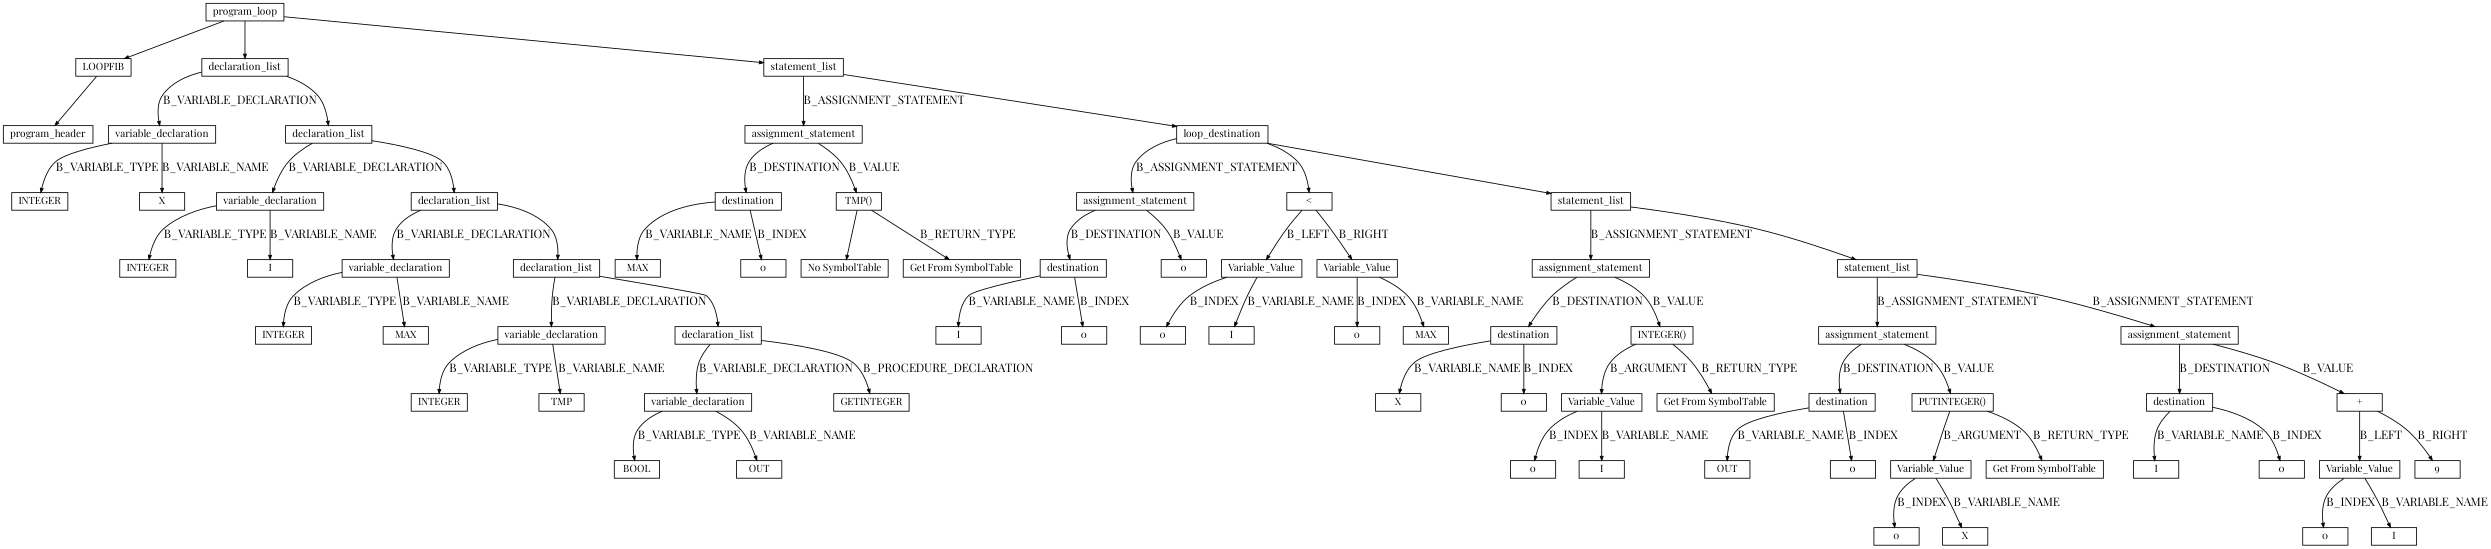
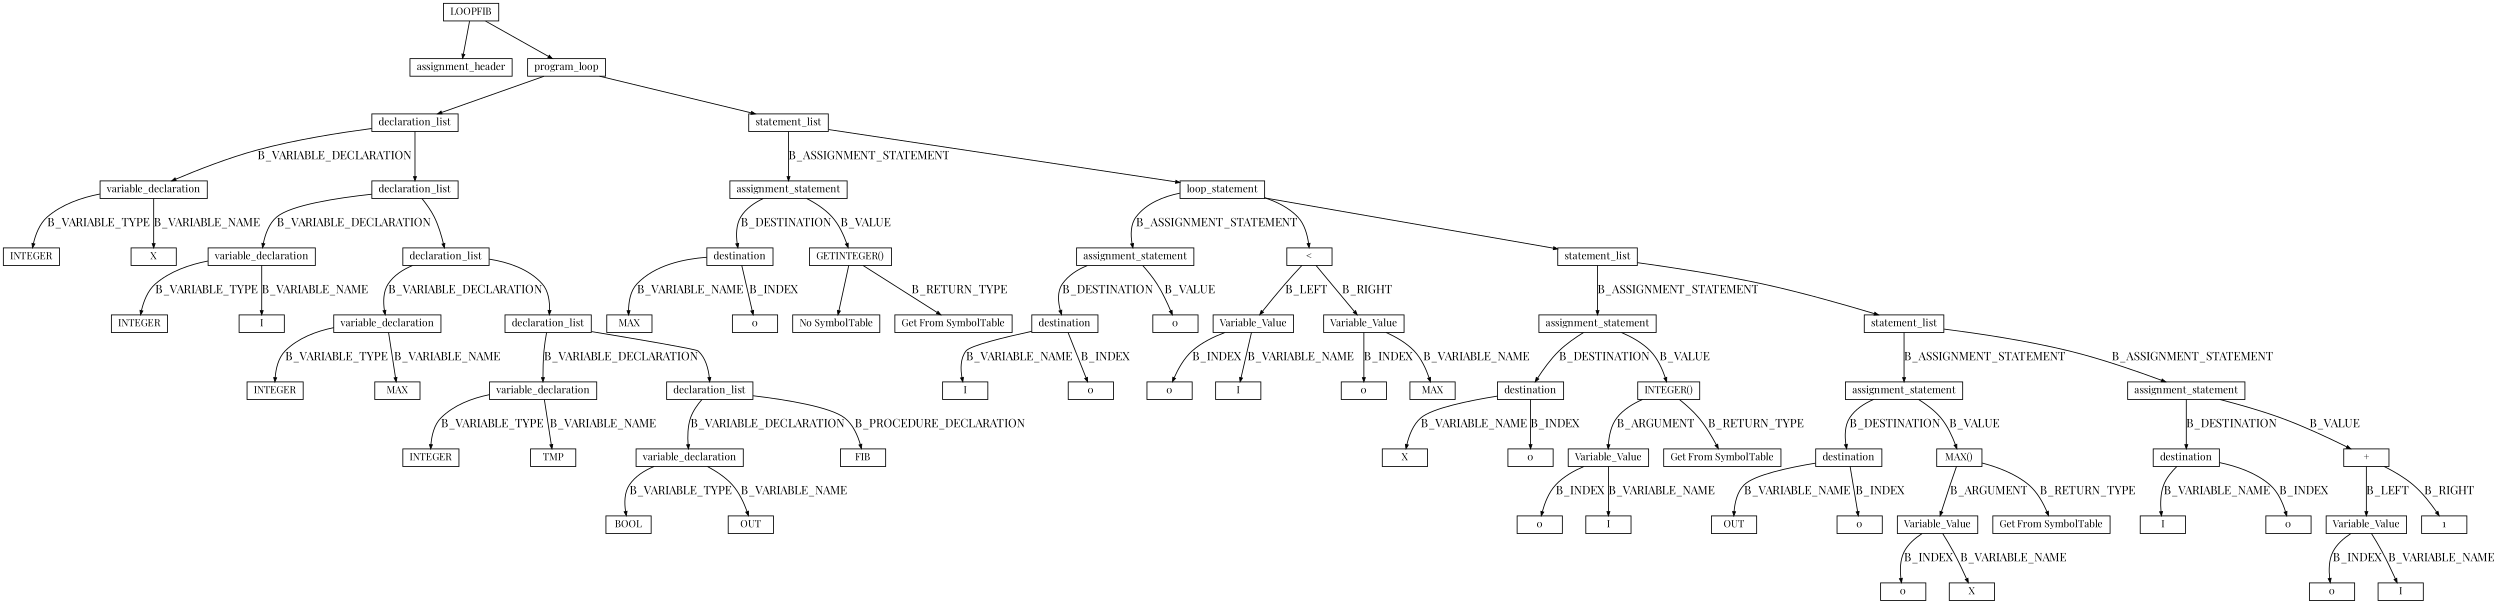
edge "program_loop" -> "LOOPFIB": reversed
node "program_header": label "program_header" -> "assignment_header"
node "loop_destination": label "loop_destination" -> "loop_statement"
node "TMP()": label "TMP()" -> "GETINTEGER()"
node "GETINTEGER": label "GETINTEGER" -> "FIB"
node "PUTINTEGER()": label "PUTINTEGER()" -> "MAX()"
node "9": label "9" -> "1"
